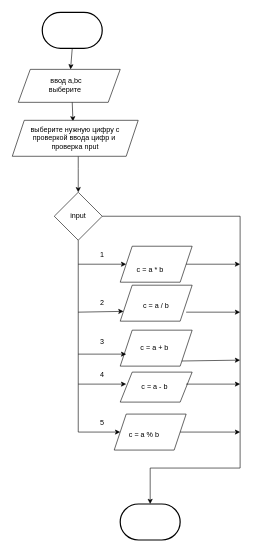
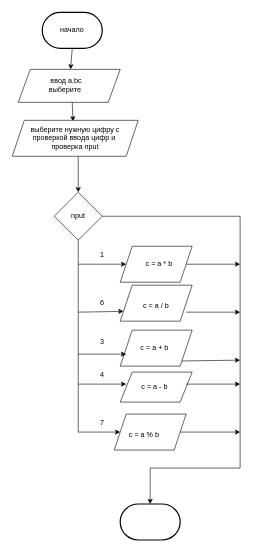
node "начало": added
node "input": label "input" -> "nput"
node "c = a * b": moved (150, 270) -> (159, 264)
node "2": label "2" -> "6"
node "5": label "5" -> "7"
